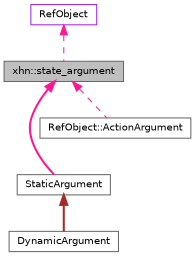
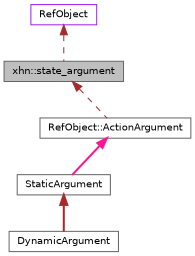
edge "xhn::state_argument" -> "RefObject": color deeppink -> brown
edge "RefObject::ActionArgument" -> "xhn::state_argument": color deeppink -> brown
edge "StaticArgument" -> "xhn::state_argument": now "StaticArgument" -> "RefObject::ActionArgument"
